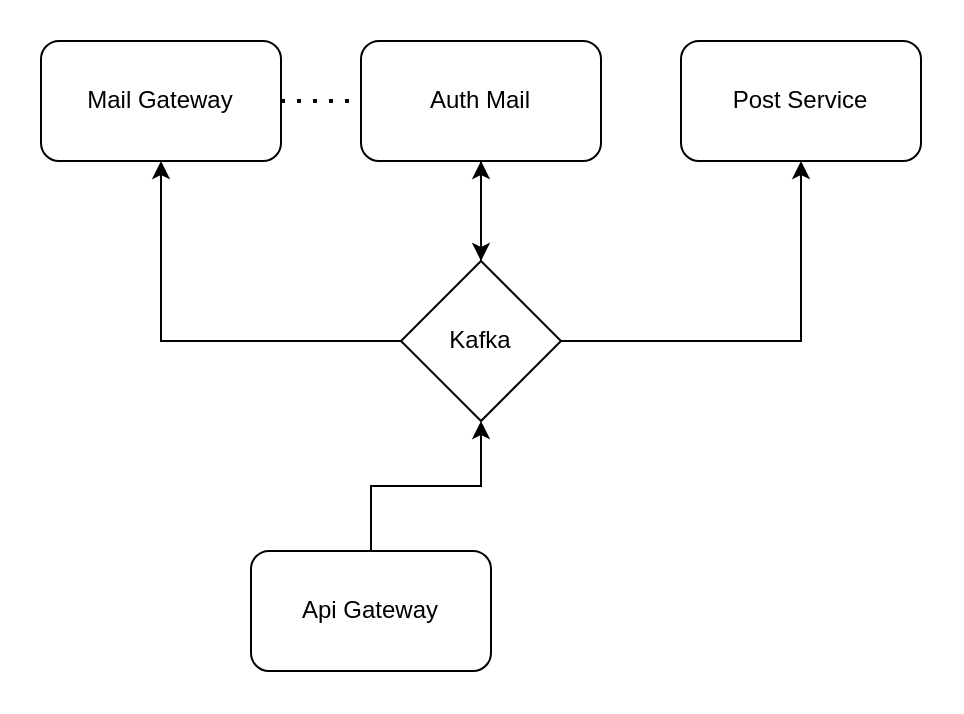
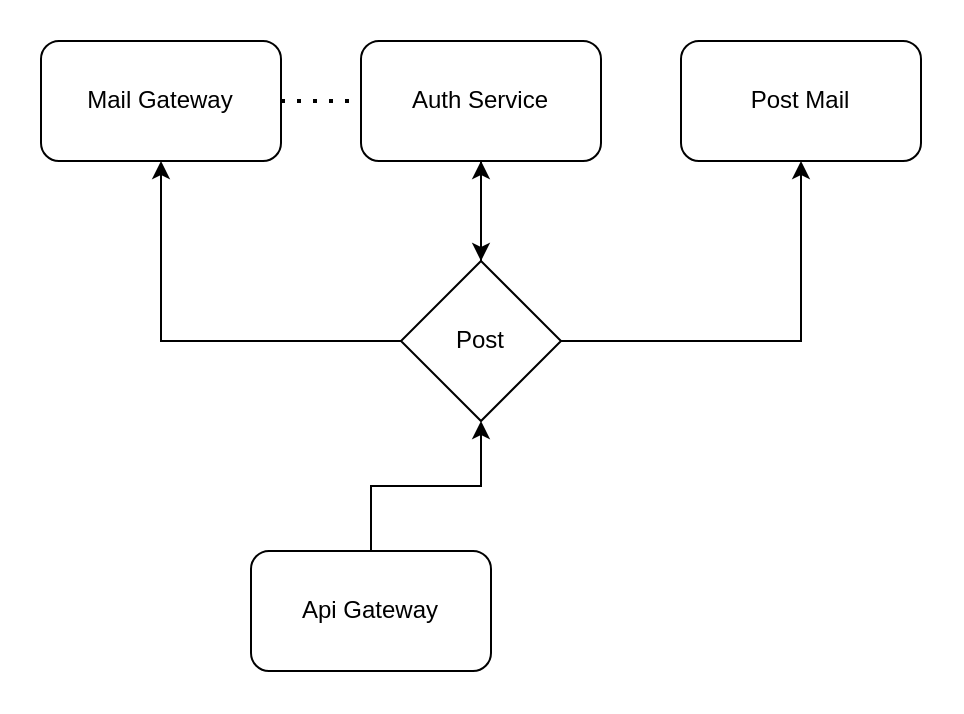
node "Auth Mail": label "Auth Mail" -> "Auth Service"
node "Post Service": label "Post Service" -> "Post Mail"
node "Kafka": label "Kafka" -> "Post"
